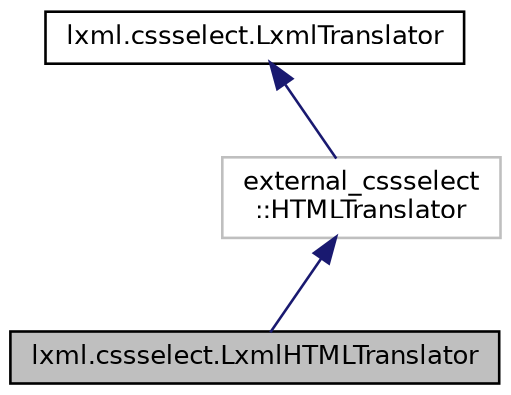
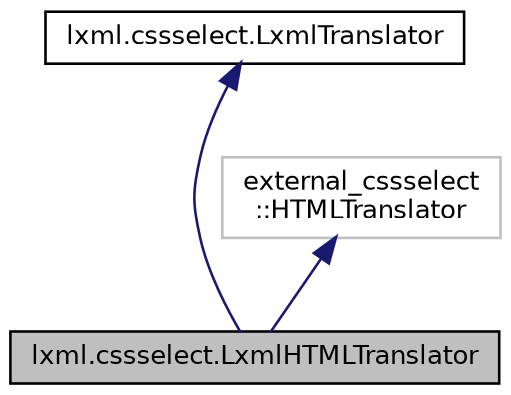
edge "external_cssselect ::HTMLTranslator" -> "lxml.cssselect.LxmlTranslator": now "lxml.cssselect.LxmlHTMLTranslator" -> "lxml.cssselect.LxmlTranslator"
